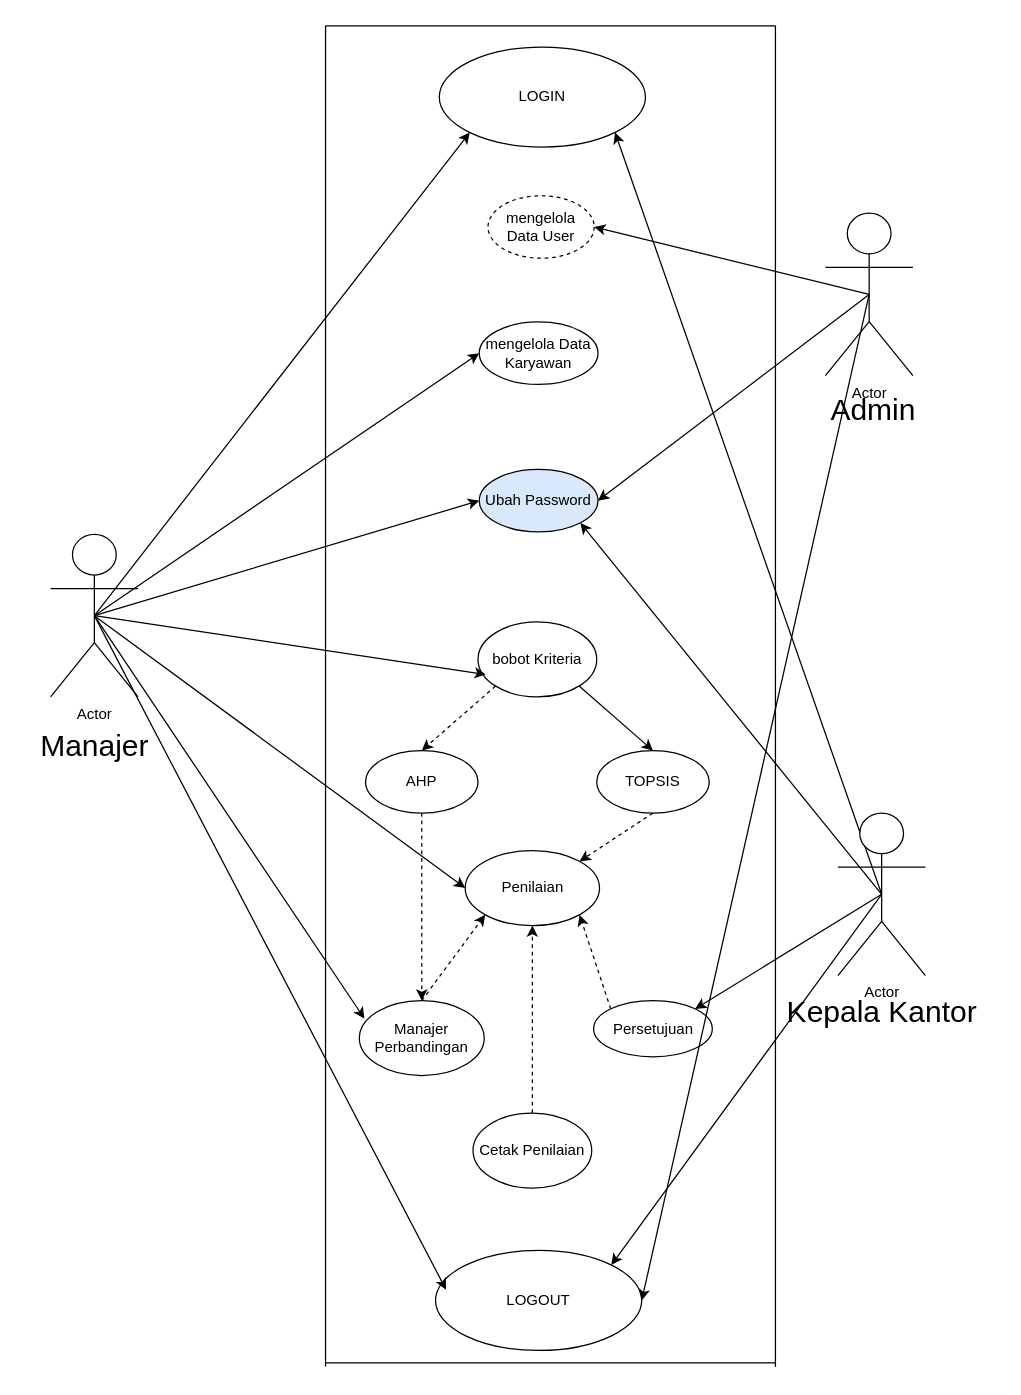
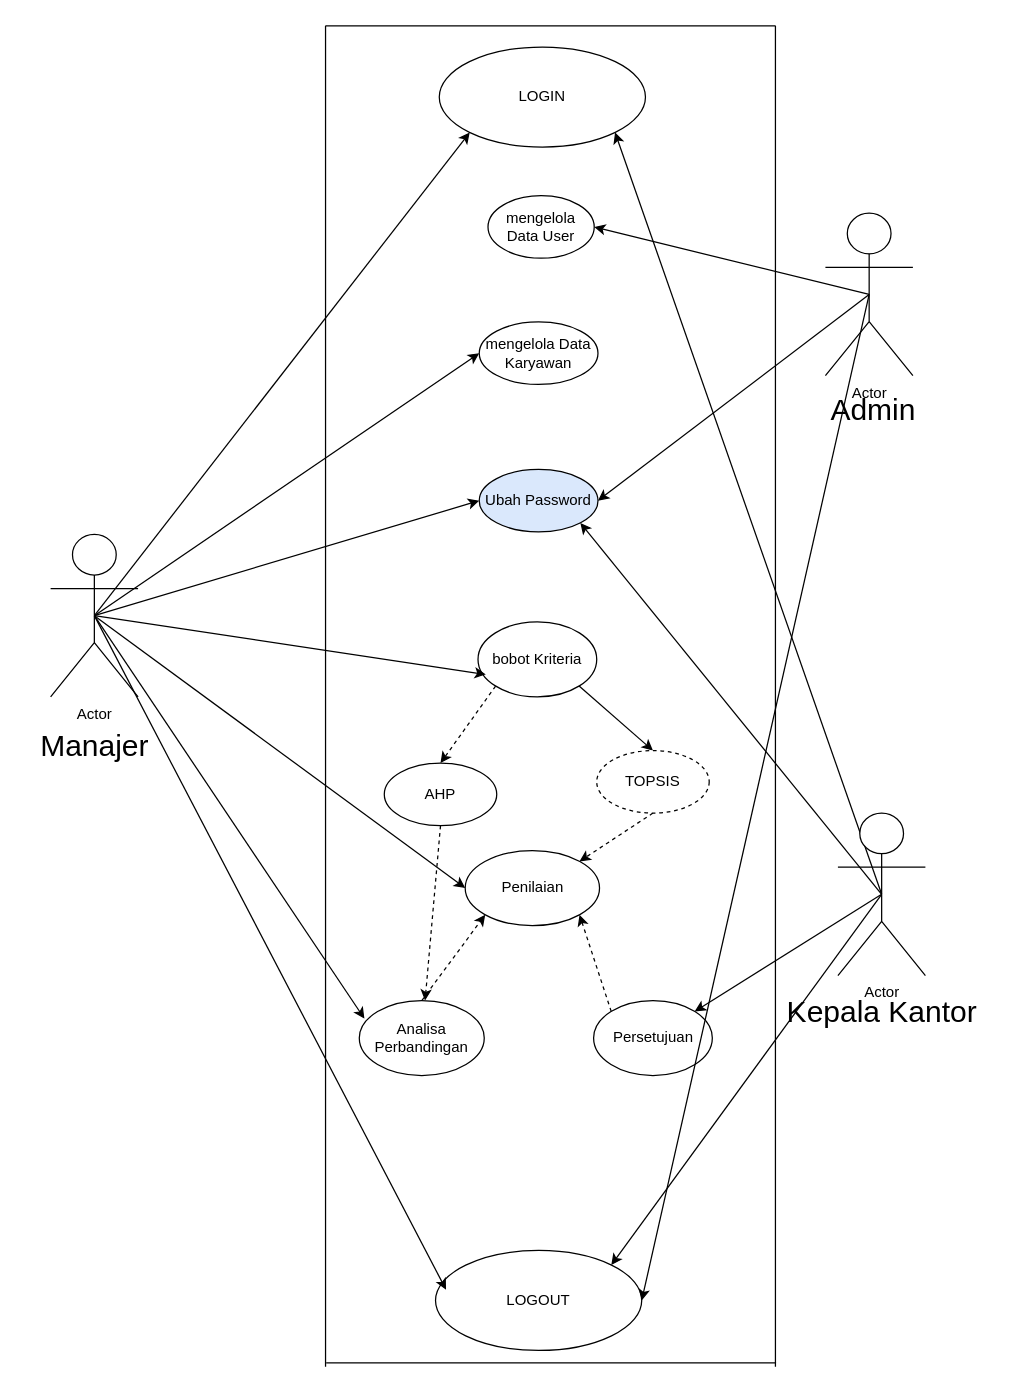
node "mengelola Data User": style dashed -> solid
node "AHP": moved (422, 782) -> (441, 794)
node "TOPSIS": style solid -> dashed
edge "Cetak Penilaian" -> "Penilaian": removed
node "Persetujuan": size 119x56 -> 119x75
node "Manajer Perbandingan": label "Manajer Perbandingan" -> "Analisa Perbandingan"
node "Cetak Penilaian": removed
